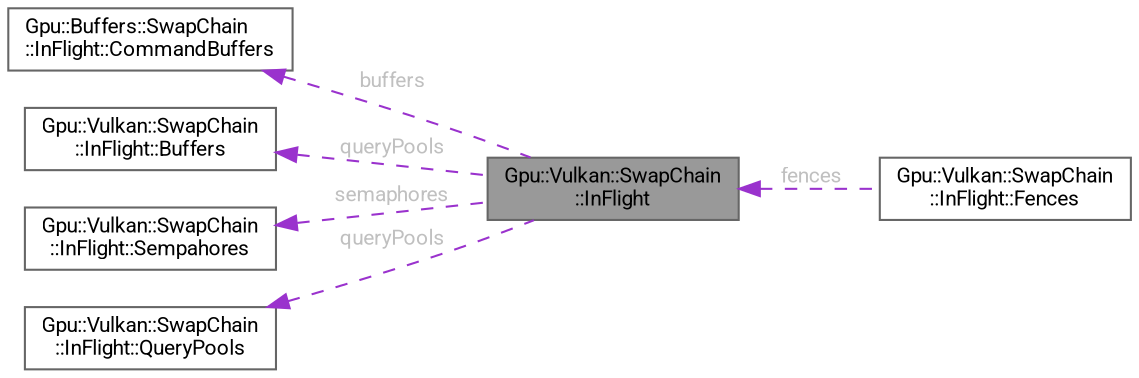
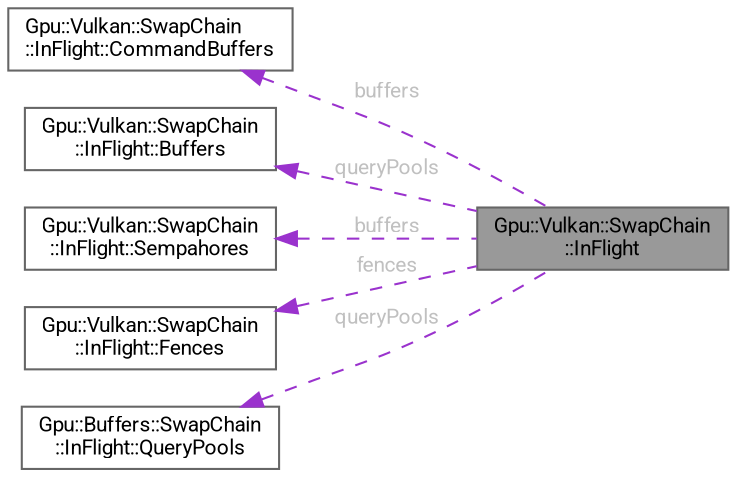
node "Gpu::Buffers::SwapChain ::InFlight::CommandBuffers": label "Gpu::Buffers::SwapChain ::InFlight::CommandBuffers" -> "Gpu::Vulkan::SwapChain ::InFlight::CommandBuffers"
edge "Gpu::Vulkan::SwapChain ::InFlight::Fences" -> "Gpu::Vulkan::SwapChain ::InFlight": reversed
edge "Gpu::Vulkan::SwapChain ::InFlight" -> "Gpu::Vulkan::SwapChain ::InFlight::Sempahores": label " semaphores" -> " buffers"
node "Gpu::Vulkan::SwapChain ::InFlight::QueryPools": label "Gpu::Vulkan::SwapChain ::InFlight::QueryPools" -> "Gpu::Buffers::SwapChain ::InFlight::QueryPools"
